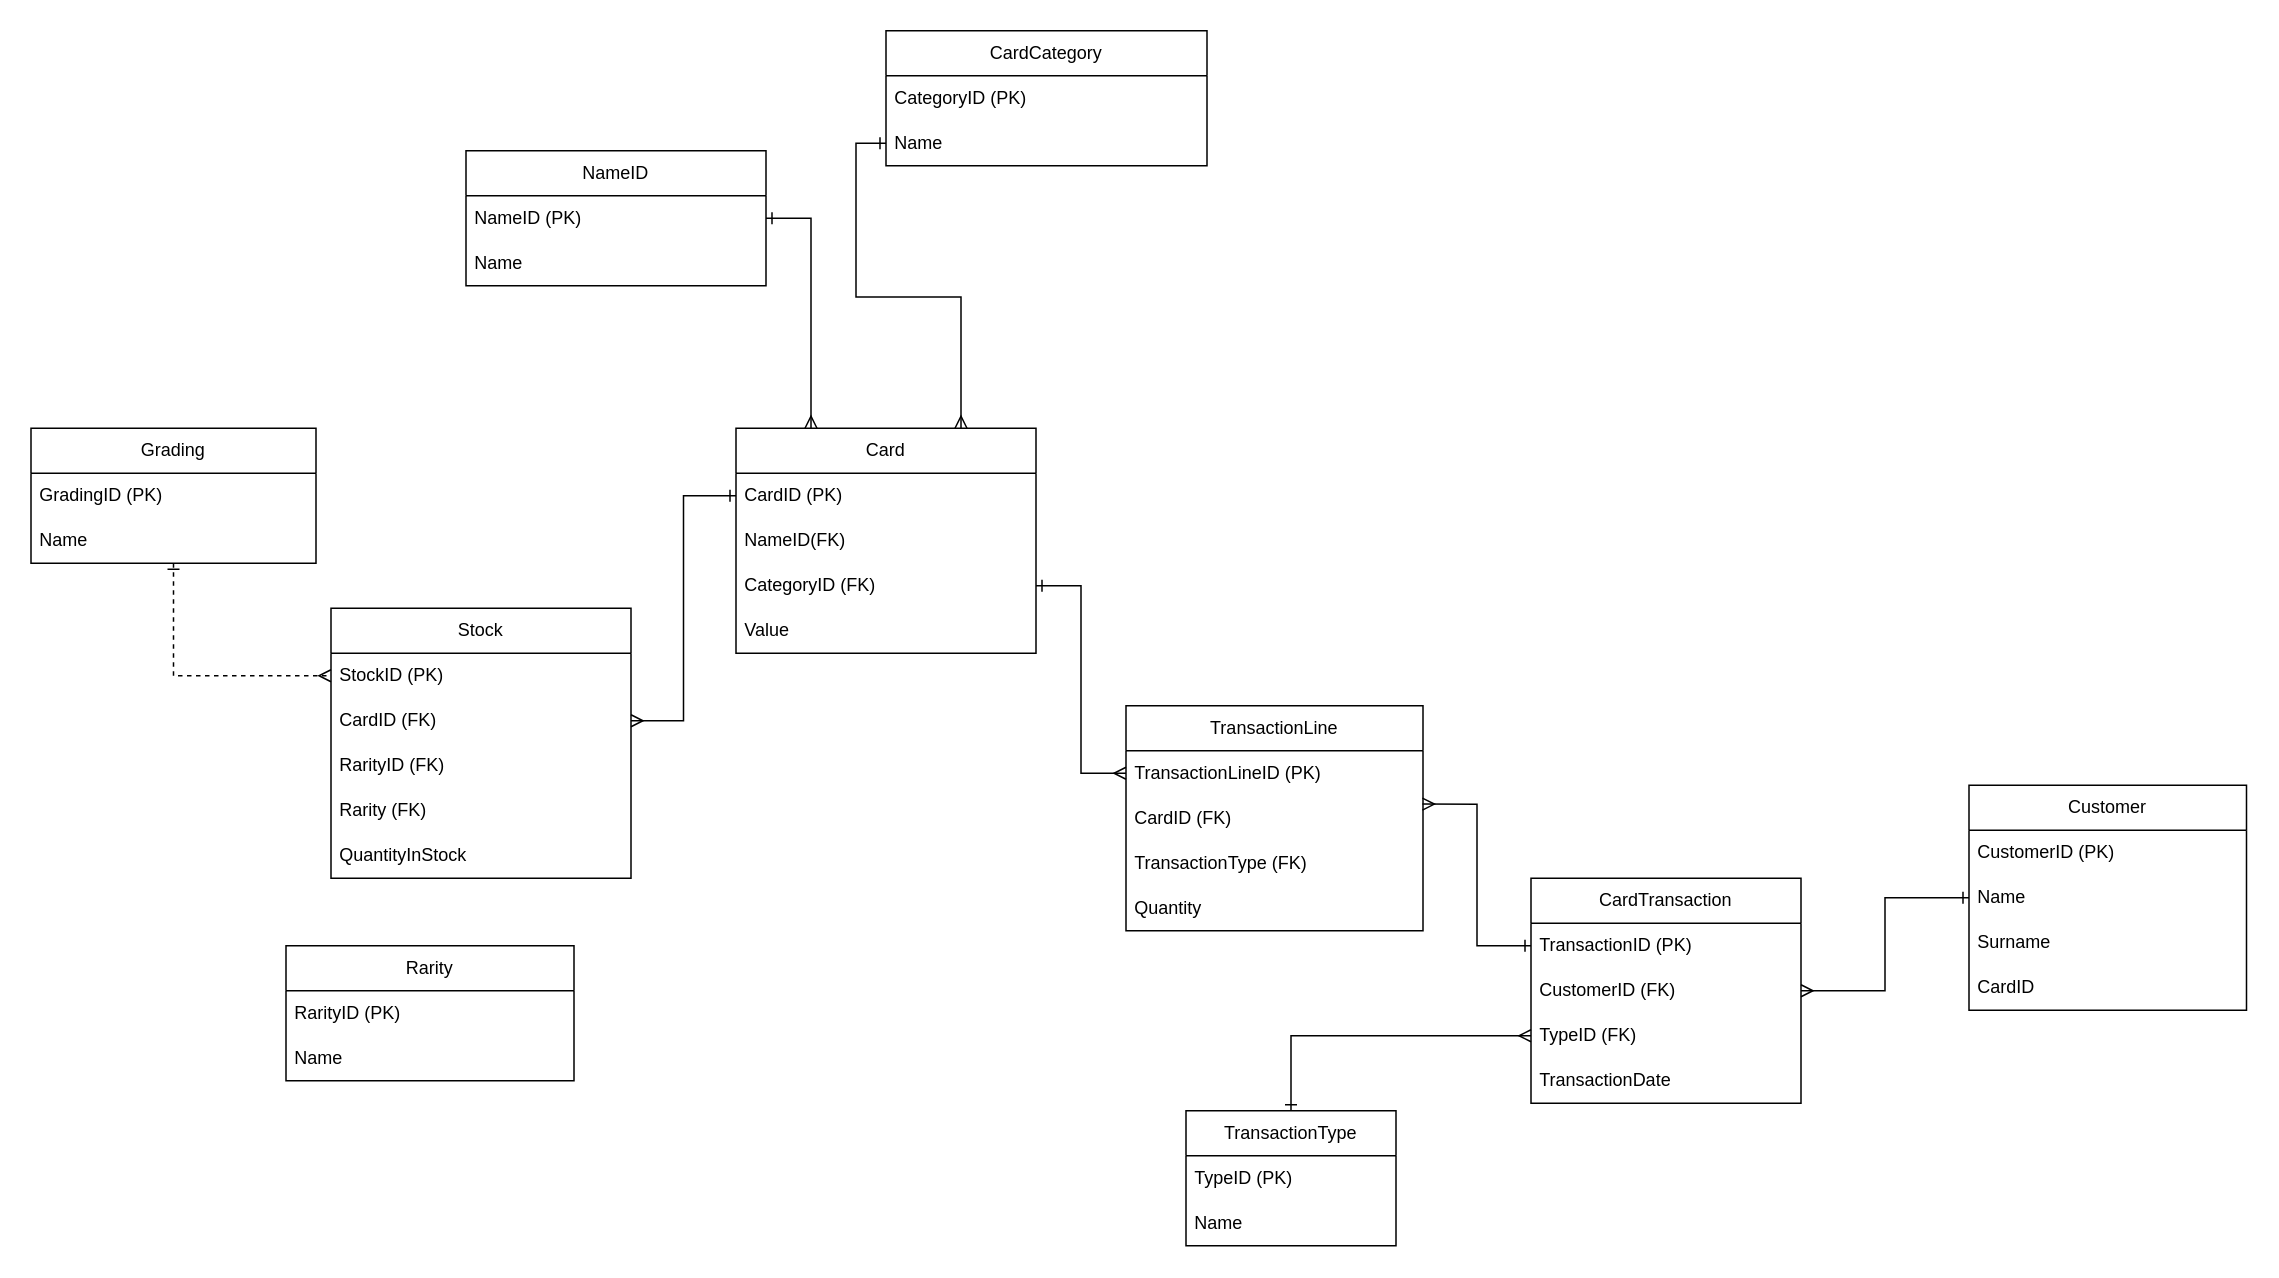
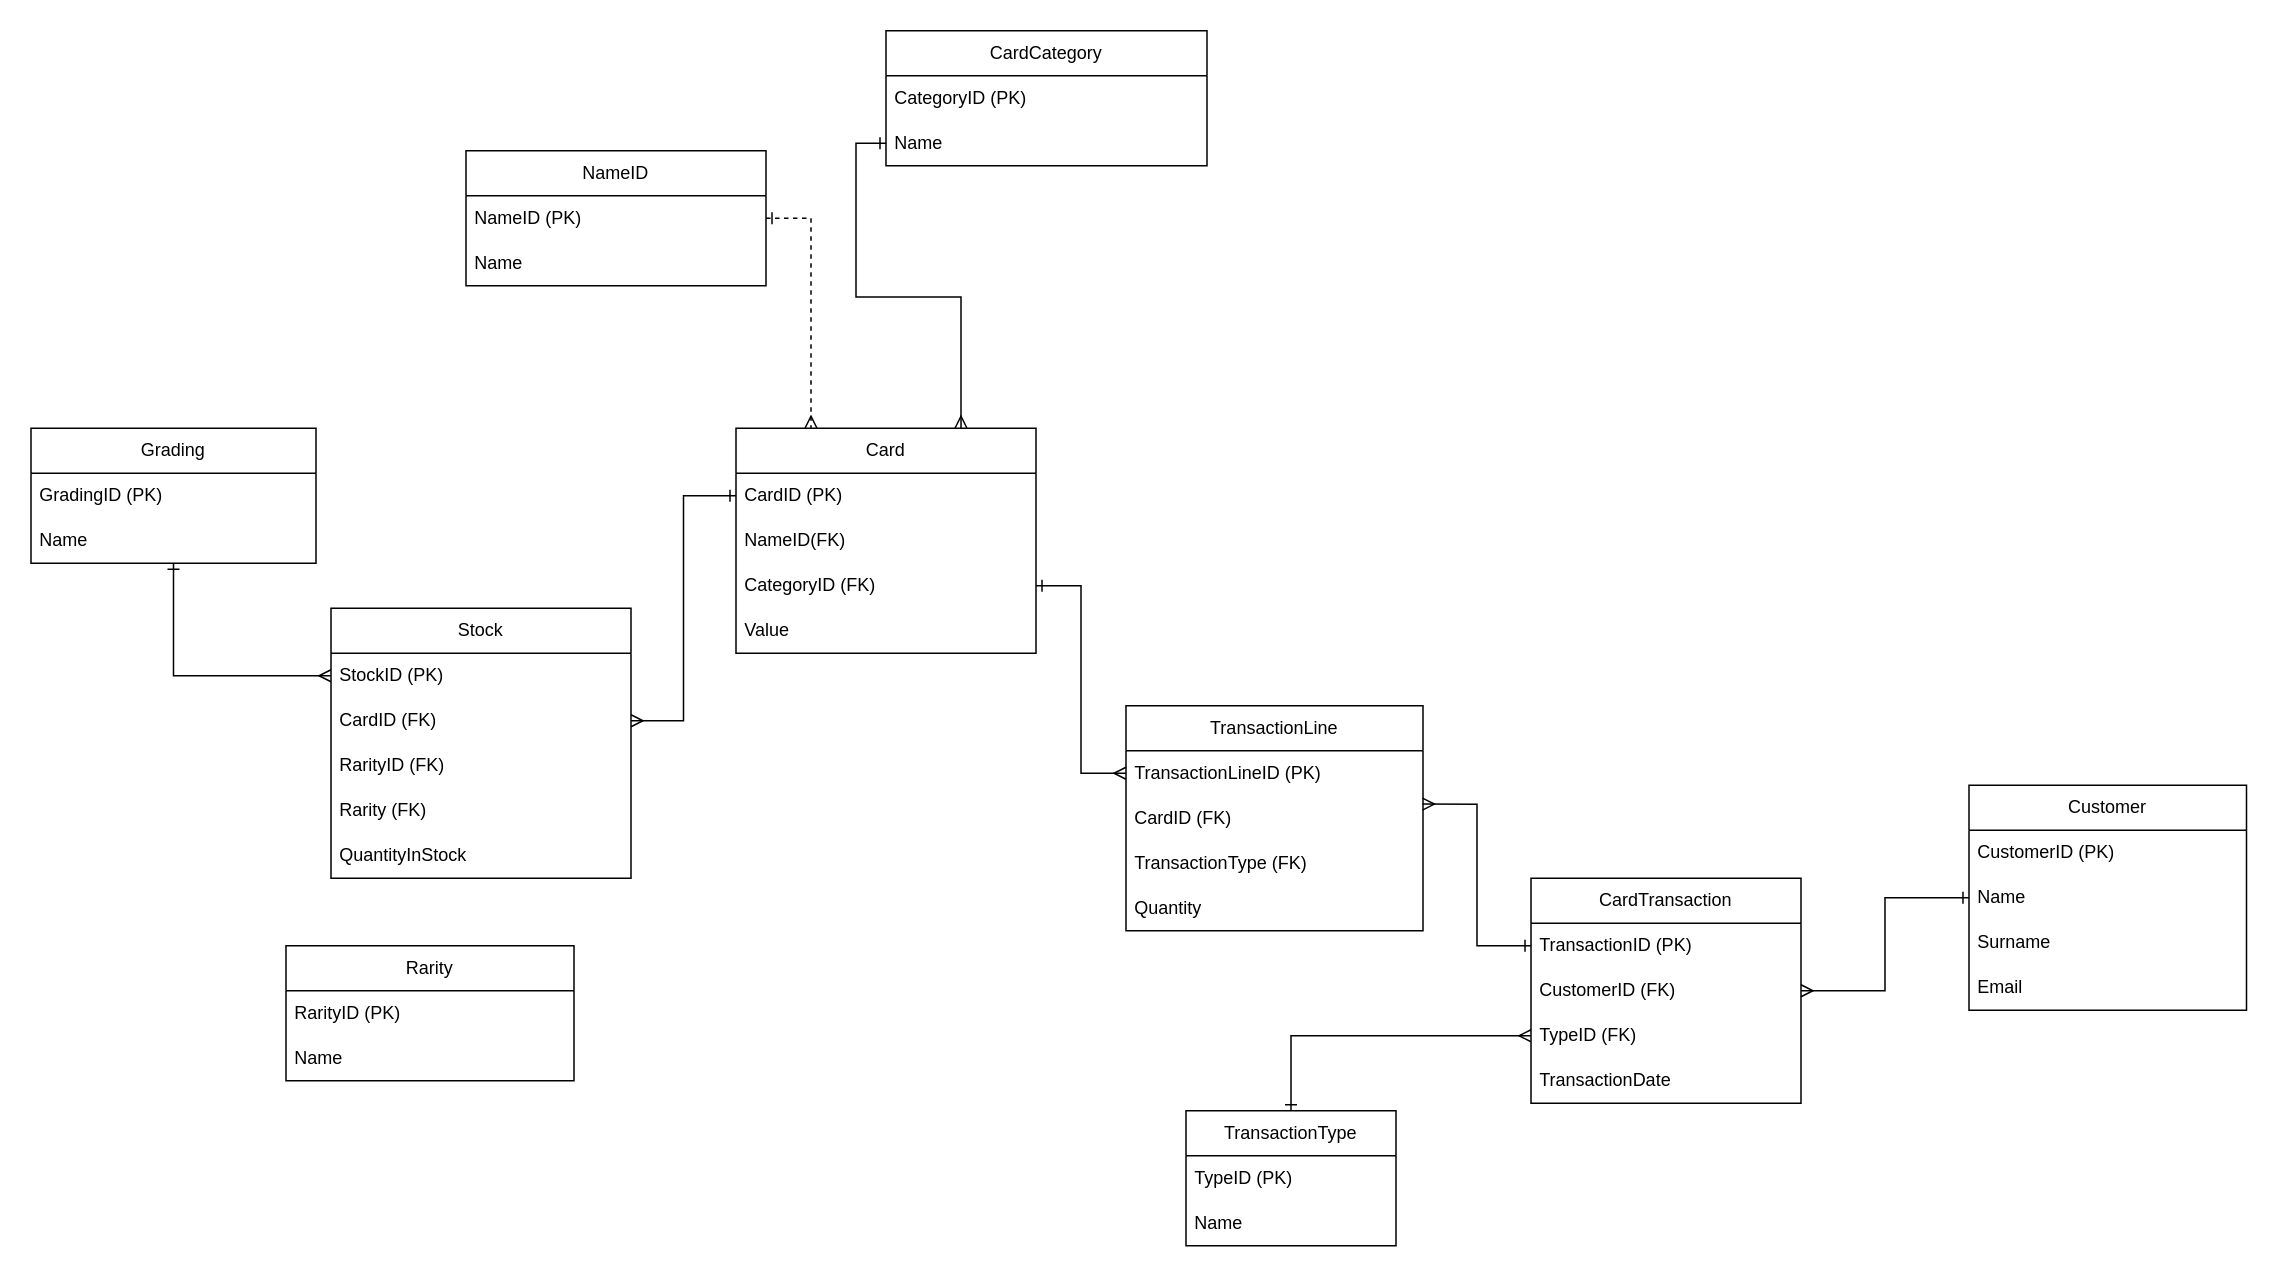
edge "NameID (PK)" -- "Card": style solid -> dashed
edge "Grading" -- "StockID (PK)": style dashed -> solid
node "CardID": label "CardID" -> "Email"
